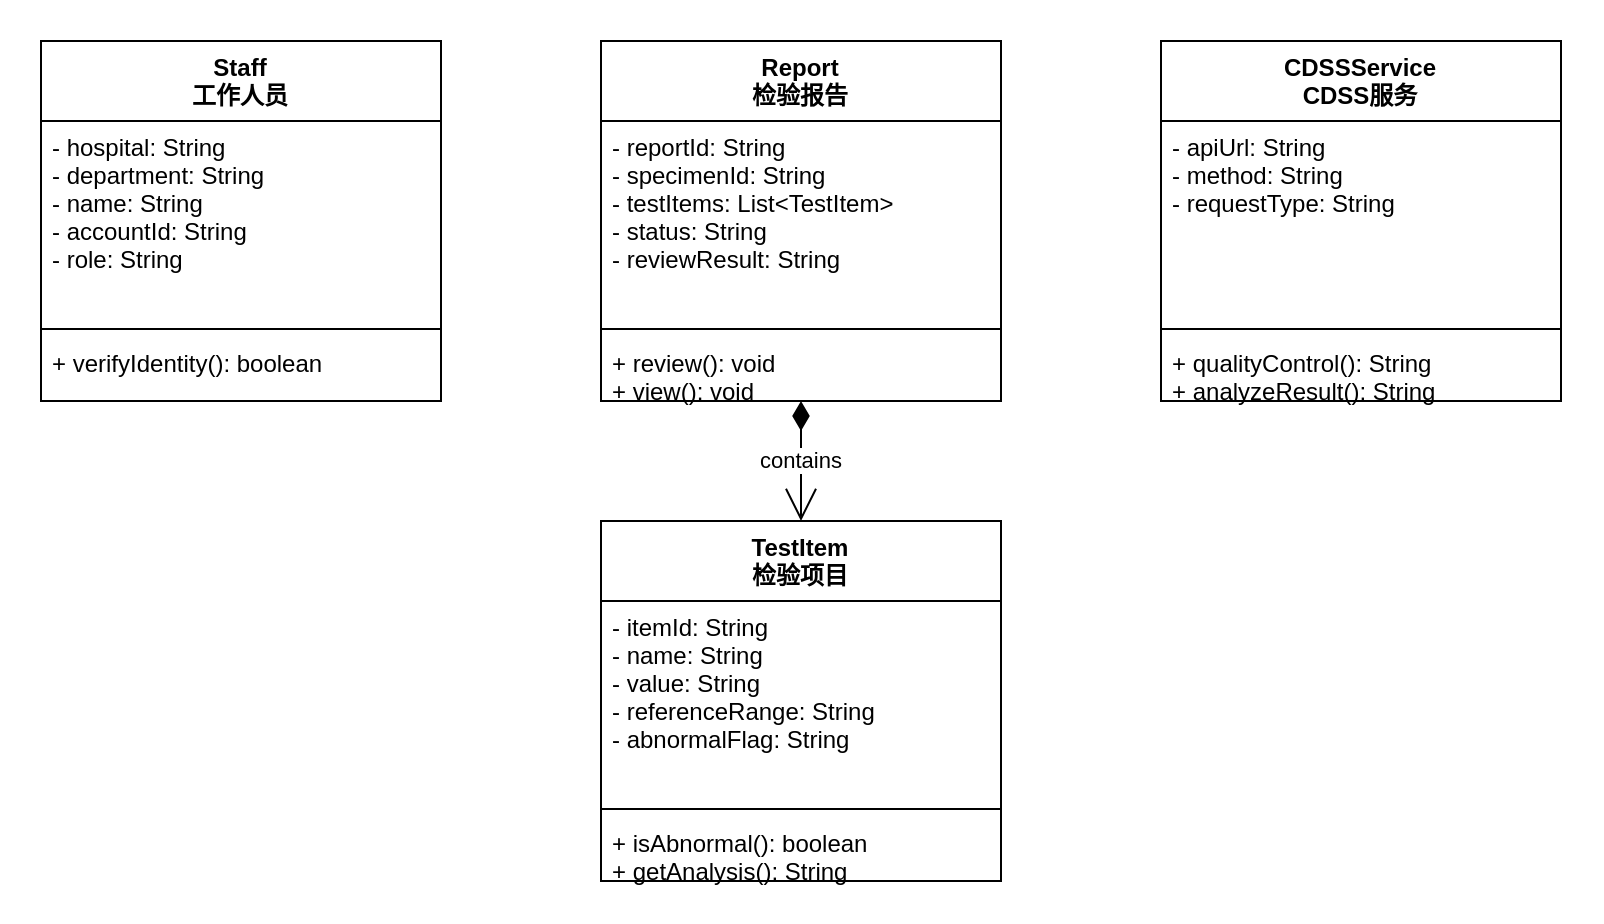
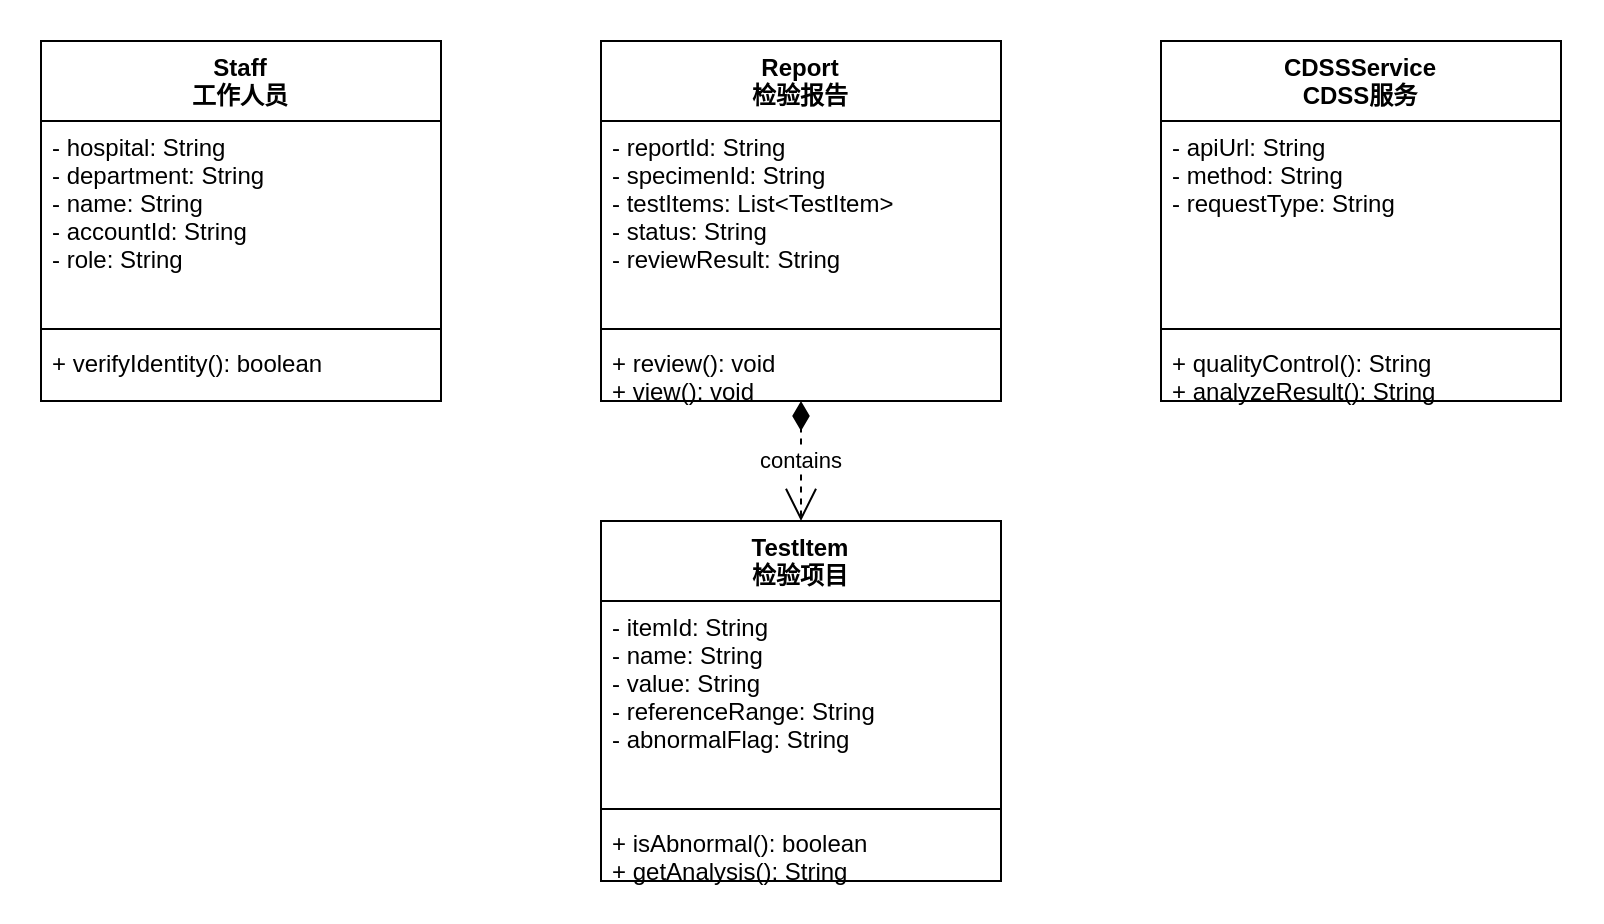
edge "Report 检验报告" -- "TestItem 检验项目": style solid -> dashed
